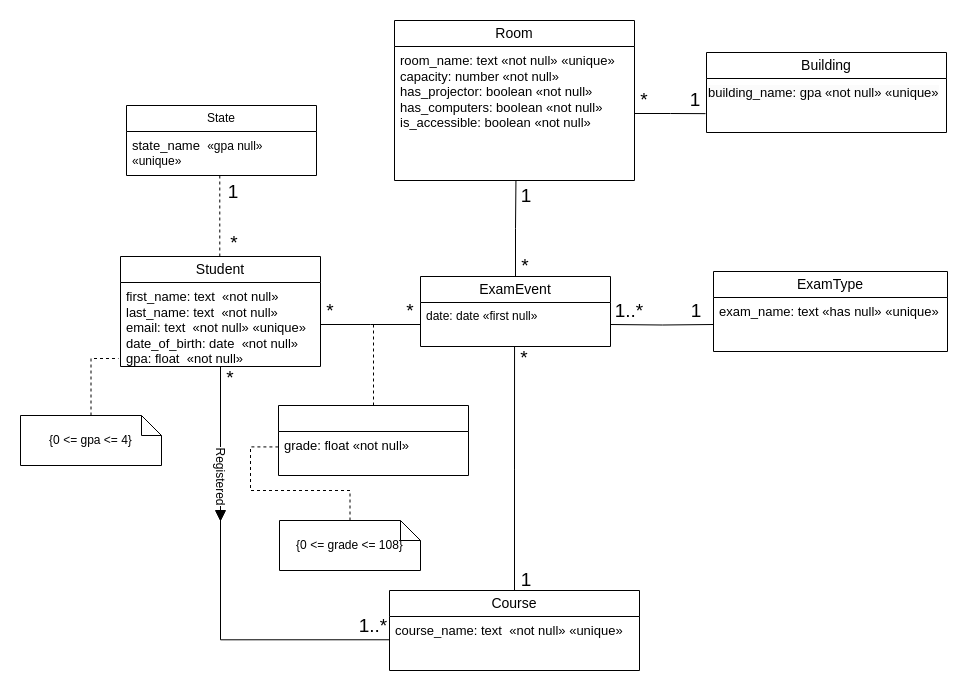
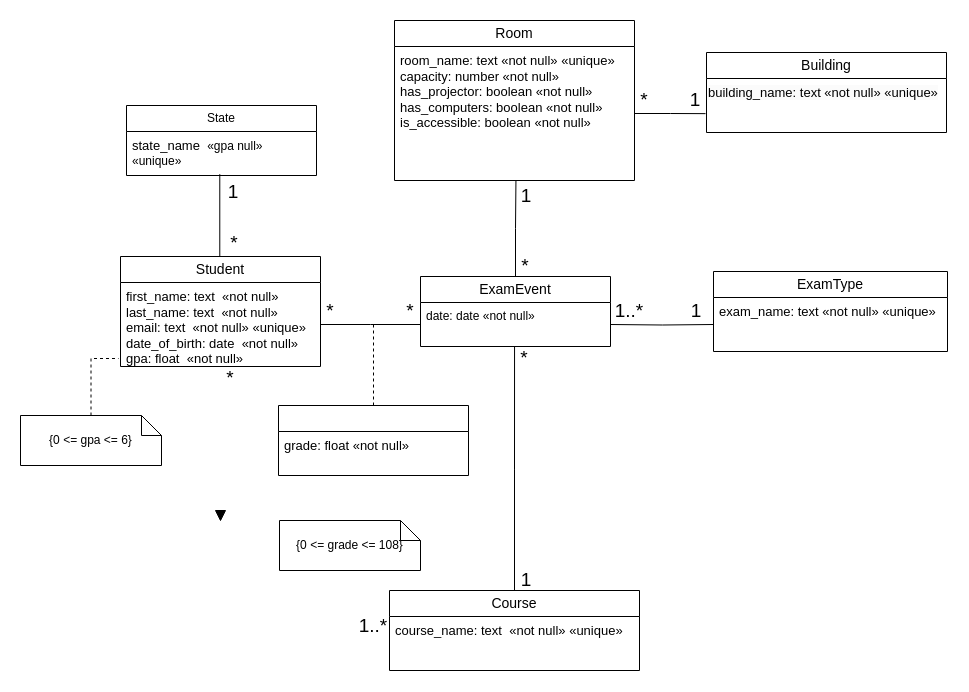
node "building_name: gpa «not null» «unique»": label "building_name: gpa «not null» «unique»" -> "building_name: text «not null» «unique»"
edge "state_name «gpa null» «unique»" -- "Student": style dashed -> solid
node "exam_name: text «has null» «unique»": label "exam_name: text «has null» «unique»" -> "exam_name: text «not null» «unique»"
node "date: date «first null»": label "date: date «first null»" -> "date: date «not null»"
node "{0 <= gpa <= 4}": label "{0 <= gpa <= 4}" -> "{0 <= gpa <= 6}"
edge "grade: float «not null»" -- "{0 <= grade <= 108}": removed
edge "Student" -- "course_name: text «not null» «unique»": removed, label "Registered"
